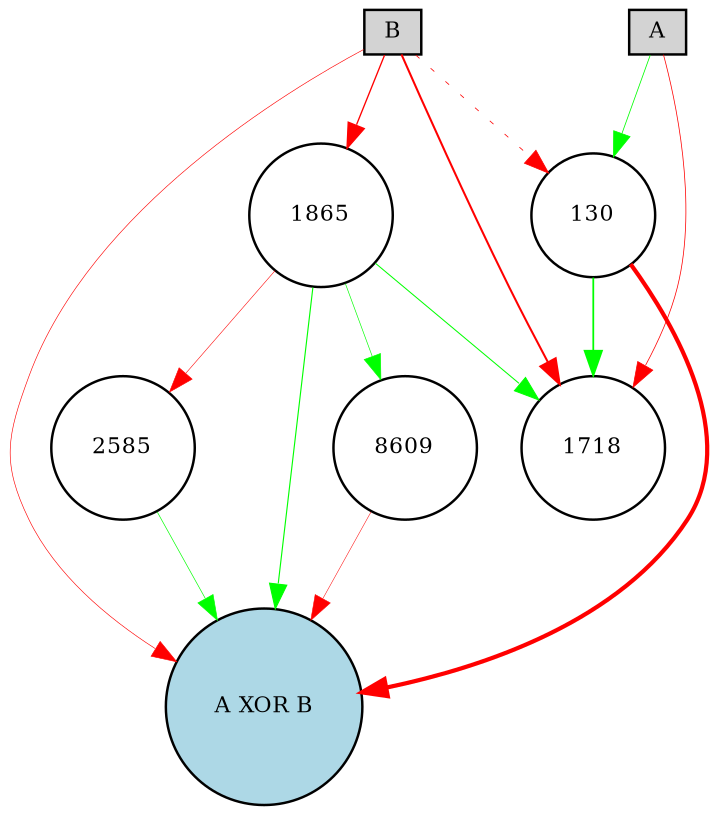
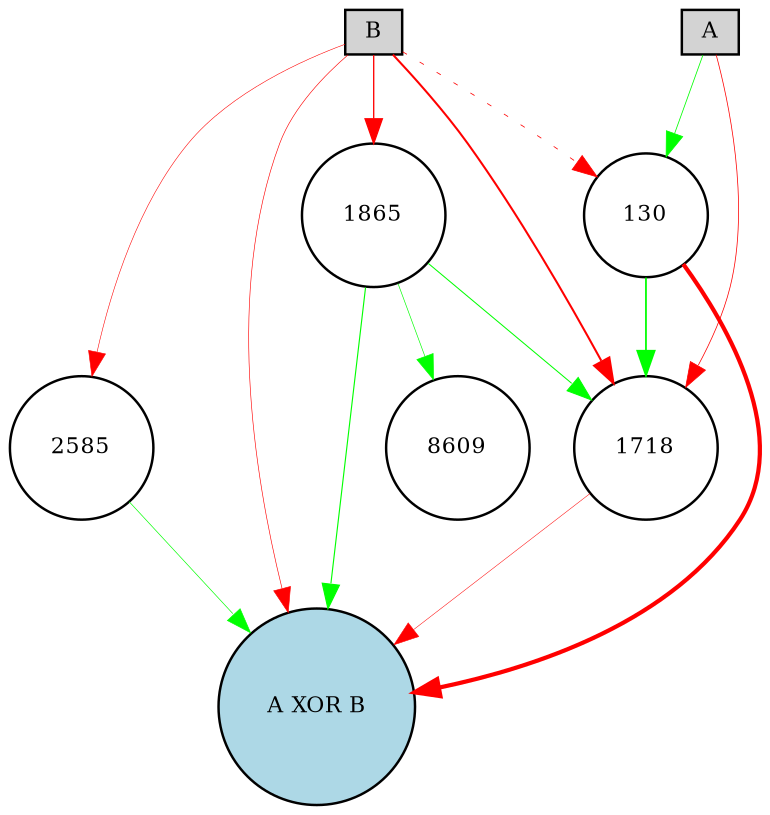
edge "1865" -> "2585": now "B" -> "2585"
edge "8609" -> "A XOR B": now "1718" -> "A XOR B"
